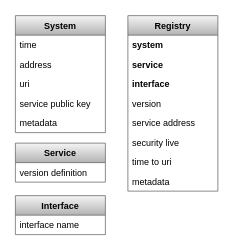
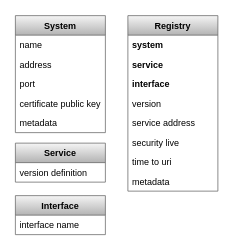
node "time": label "time" -> "name"
node "uri": label "uri" -> "port"
node "service public key": label "service public key" -> "certificate public key"
